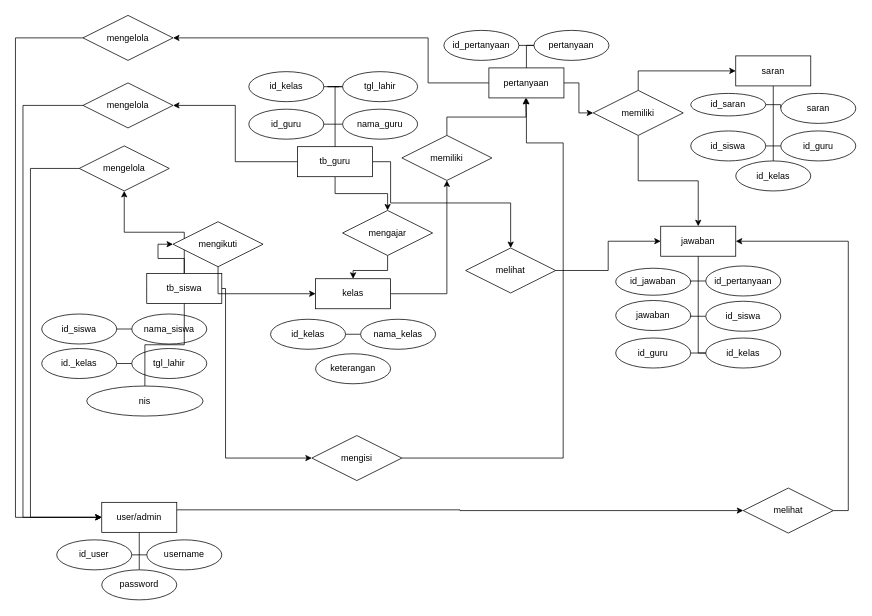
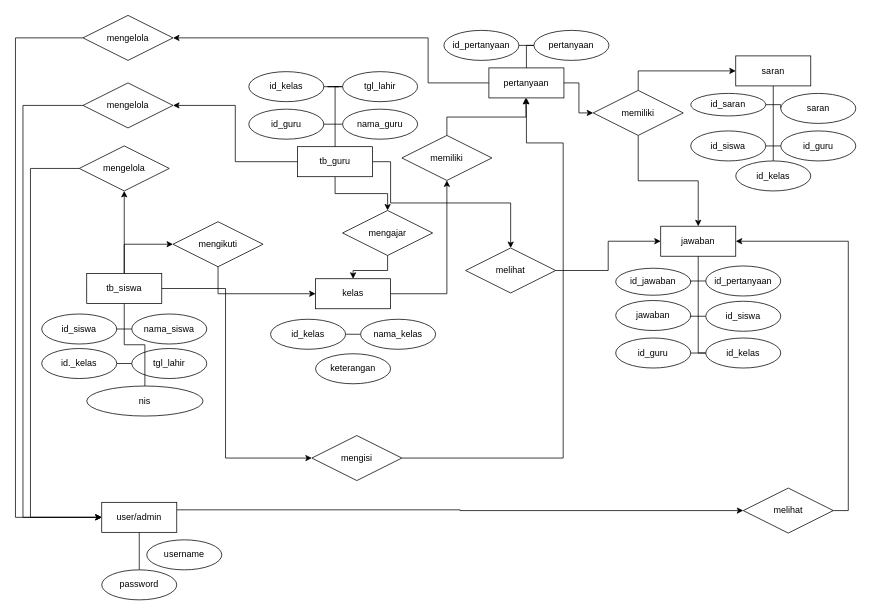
node "tb_siswa": moved (184, 288) -> (124, 288)
node "id_user": removed
edge "id_user" -- "username": removed
